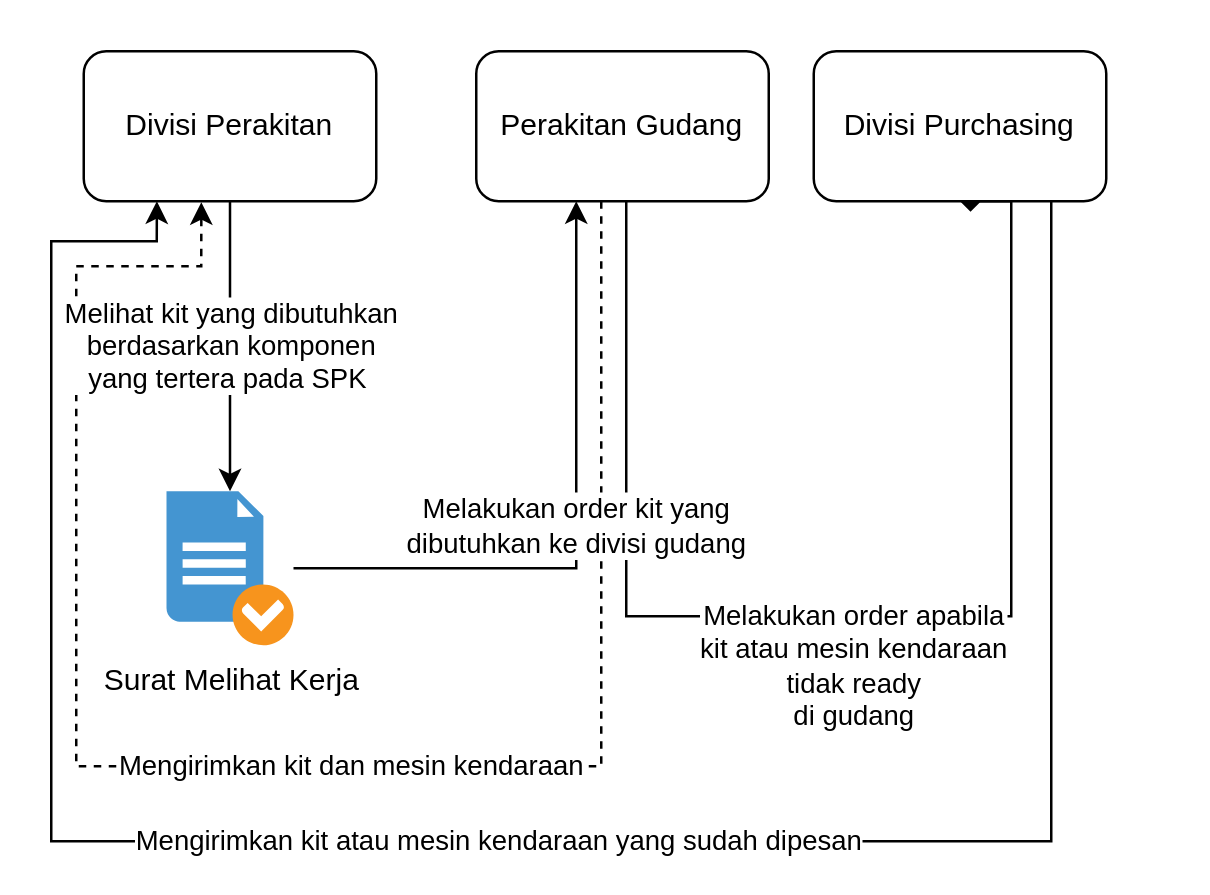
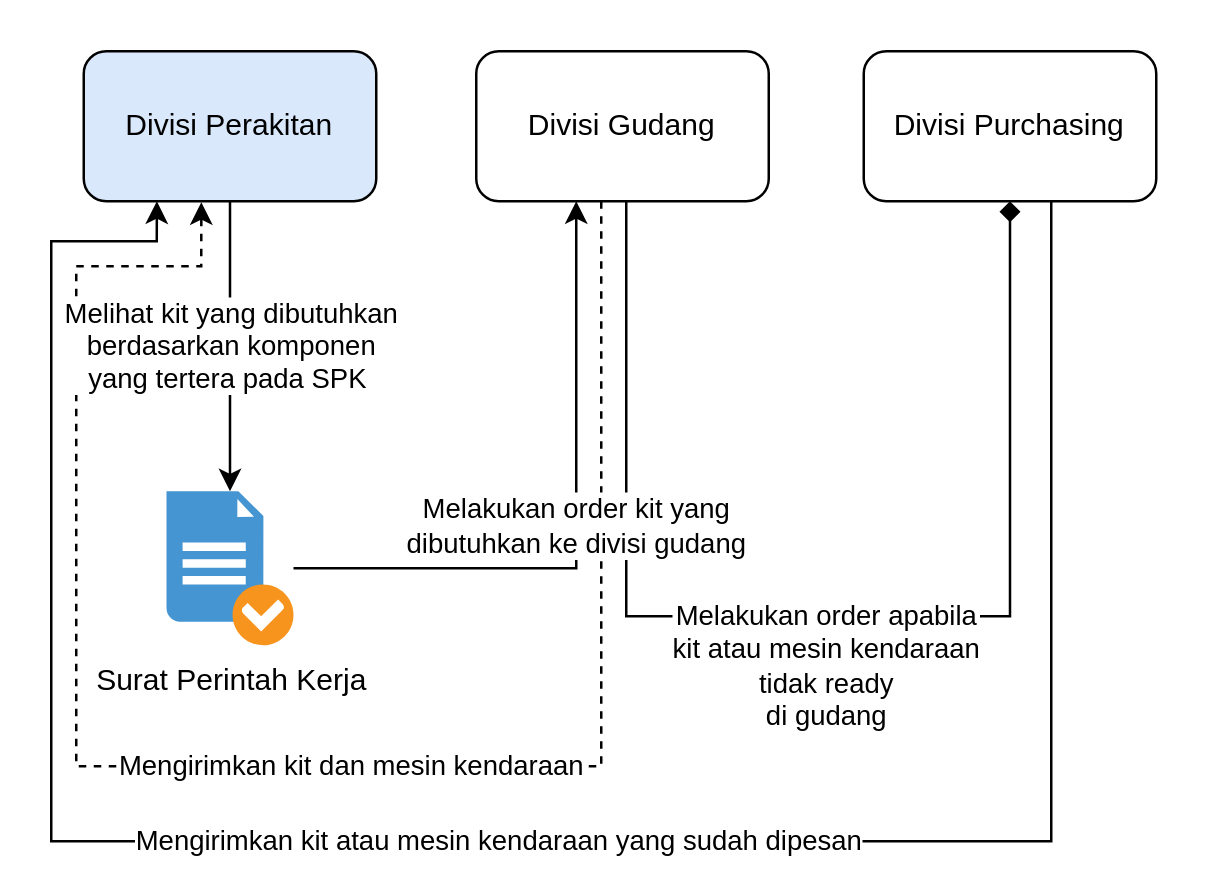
node "Divisi Perakitan": fillcolor #ffffff -> #dae8fc
node "Perakitan Gudang": label "Perakitan Gudang" -> "Divisi Gudang"
node "Divisi Purchasing": moved (960, 126) -> (1010, 126)
node "Surat Melihat Kerja": label "Surat Melihat Kerja" -> "Surat Perintah Kerja"
